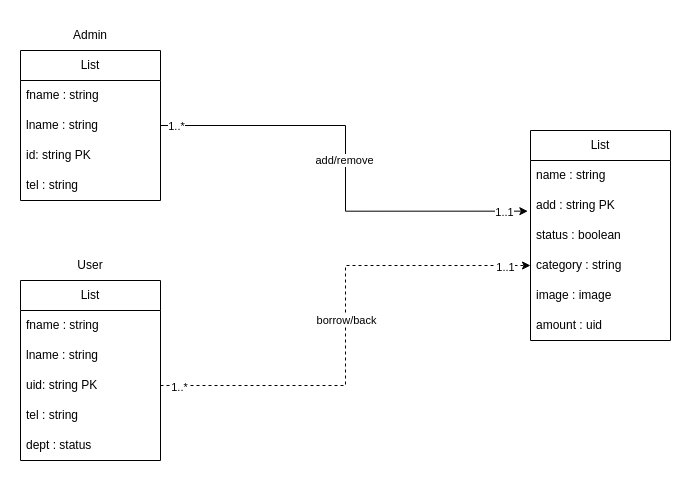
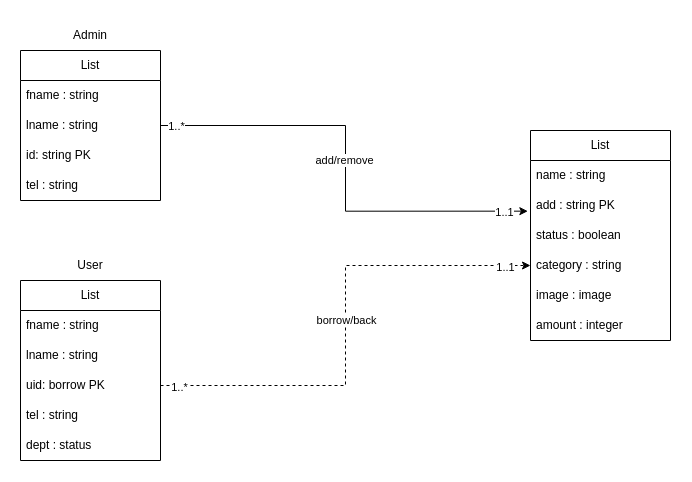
node "amount : uid": label "amount : uid" -> "amount : integer"
node "uid: string PK": label "uid: string PK" -> "uid: borrow PK"
